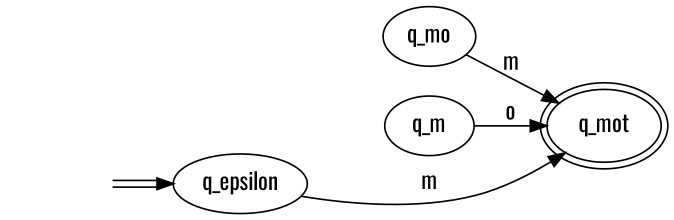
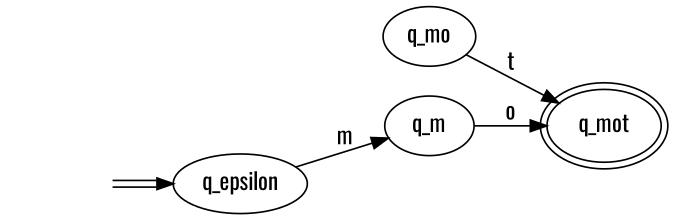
edge "q_mo" -> "q_mot": label "m" -> "t"
edge "q_epsilon" -> "q_mot": now "q_epsilon" -> "q_m"
